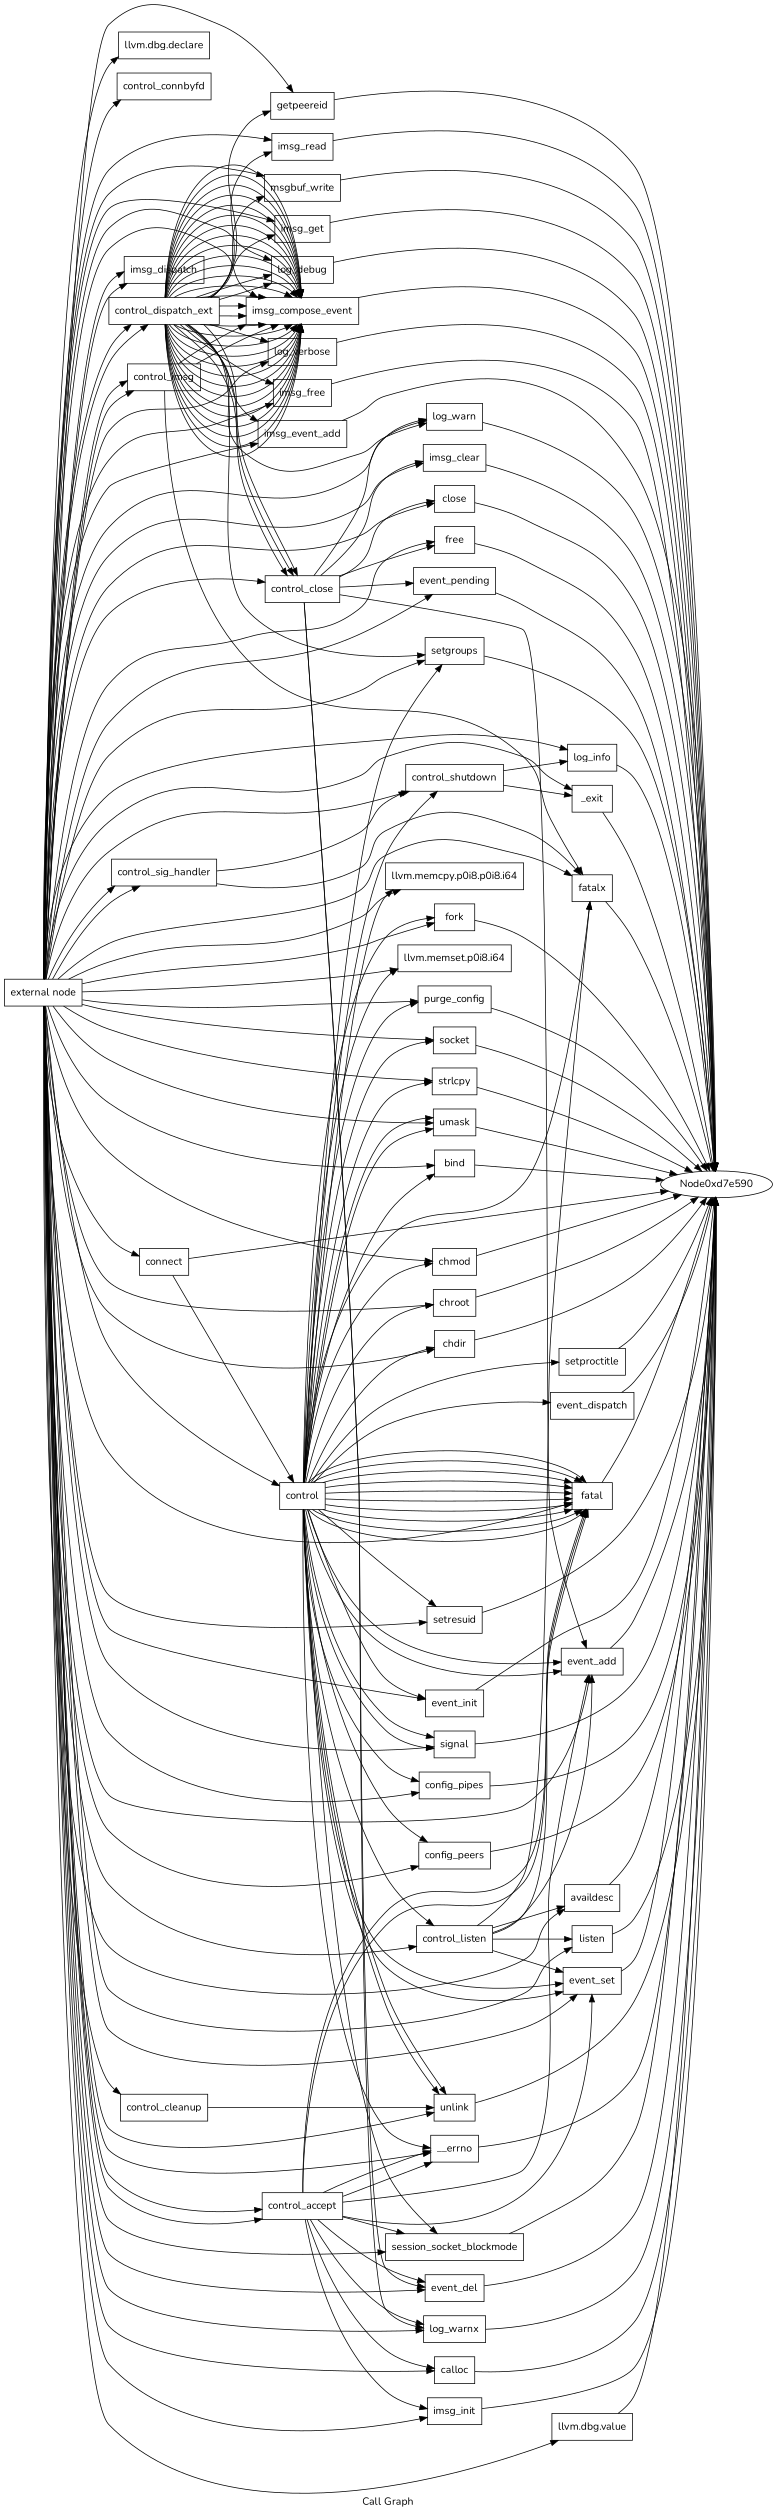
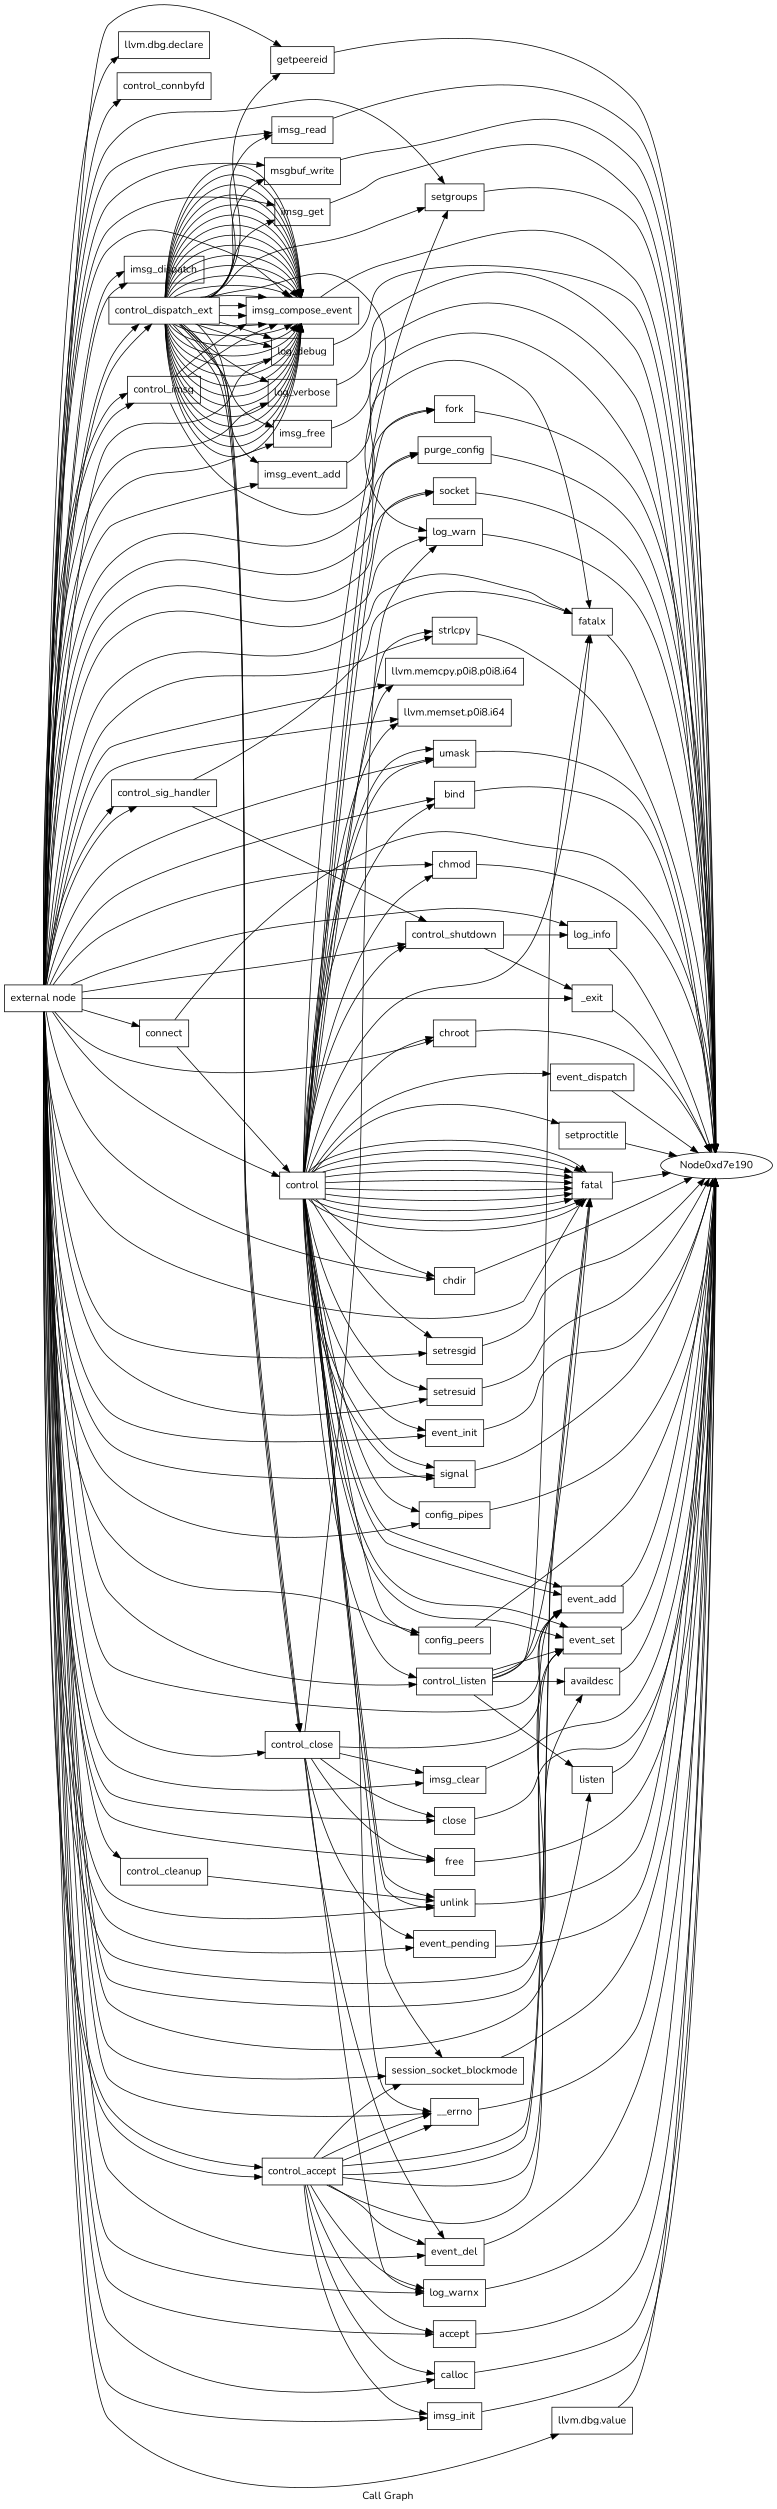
node "Node0xd7e590": label "Node0xd7e590" -> "Node0xd7e190"
node "setresgid": added
node "accept": added
